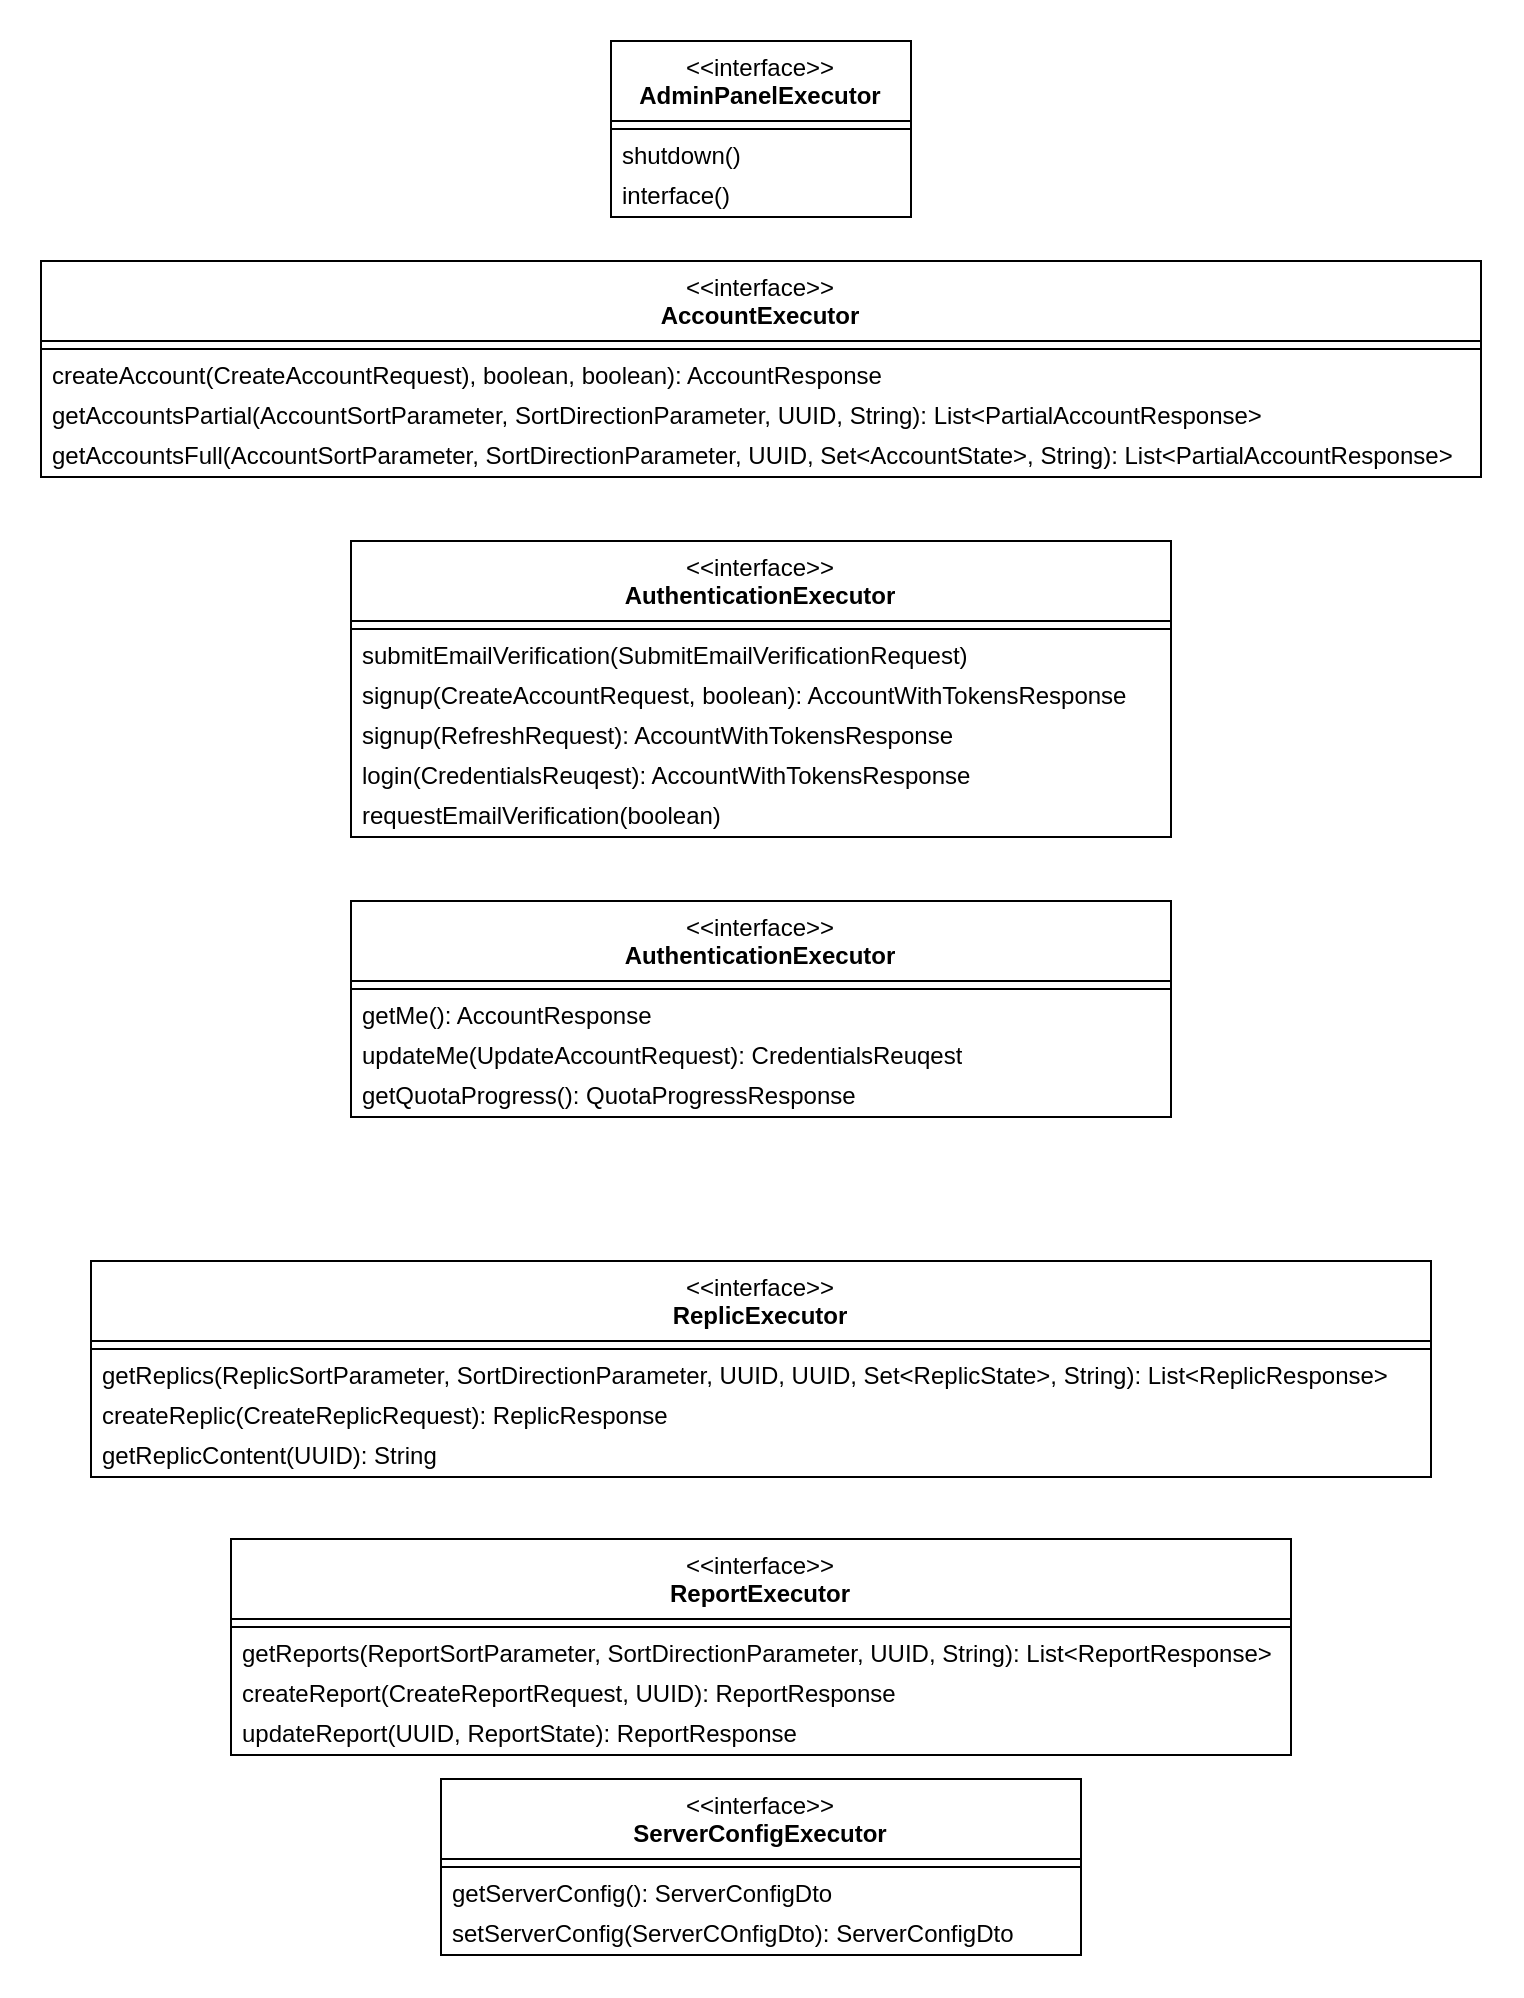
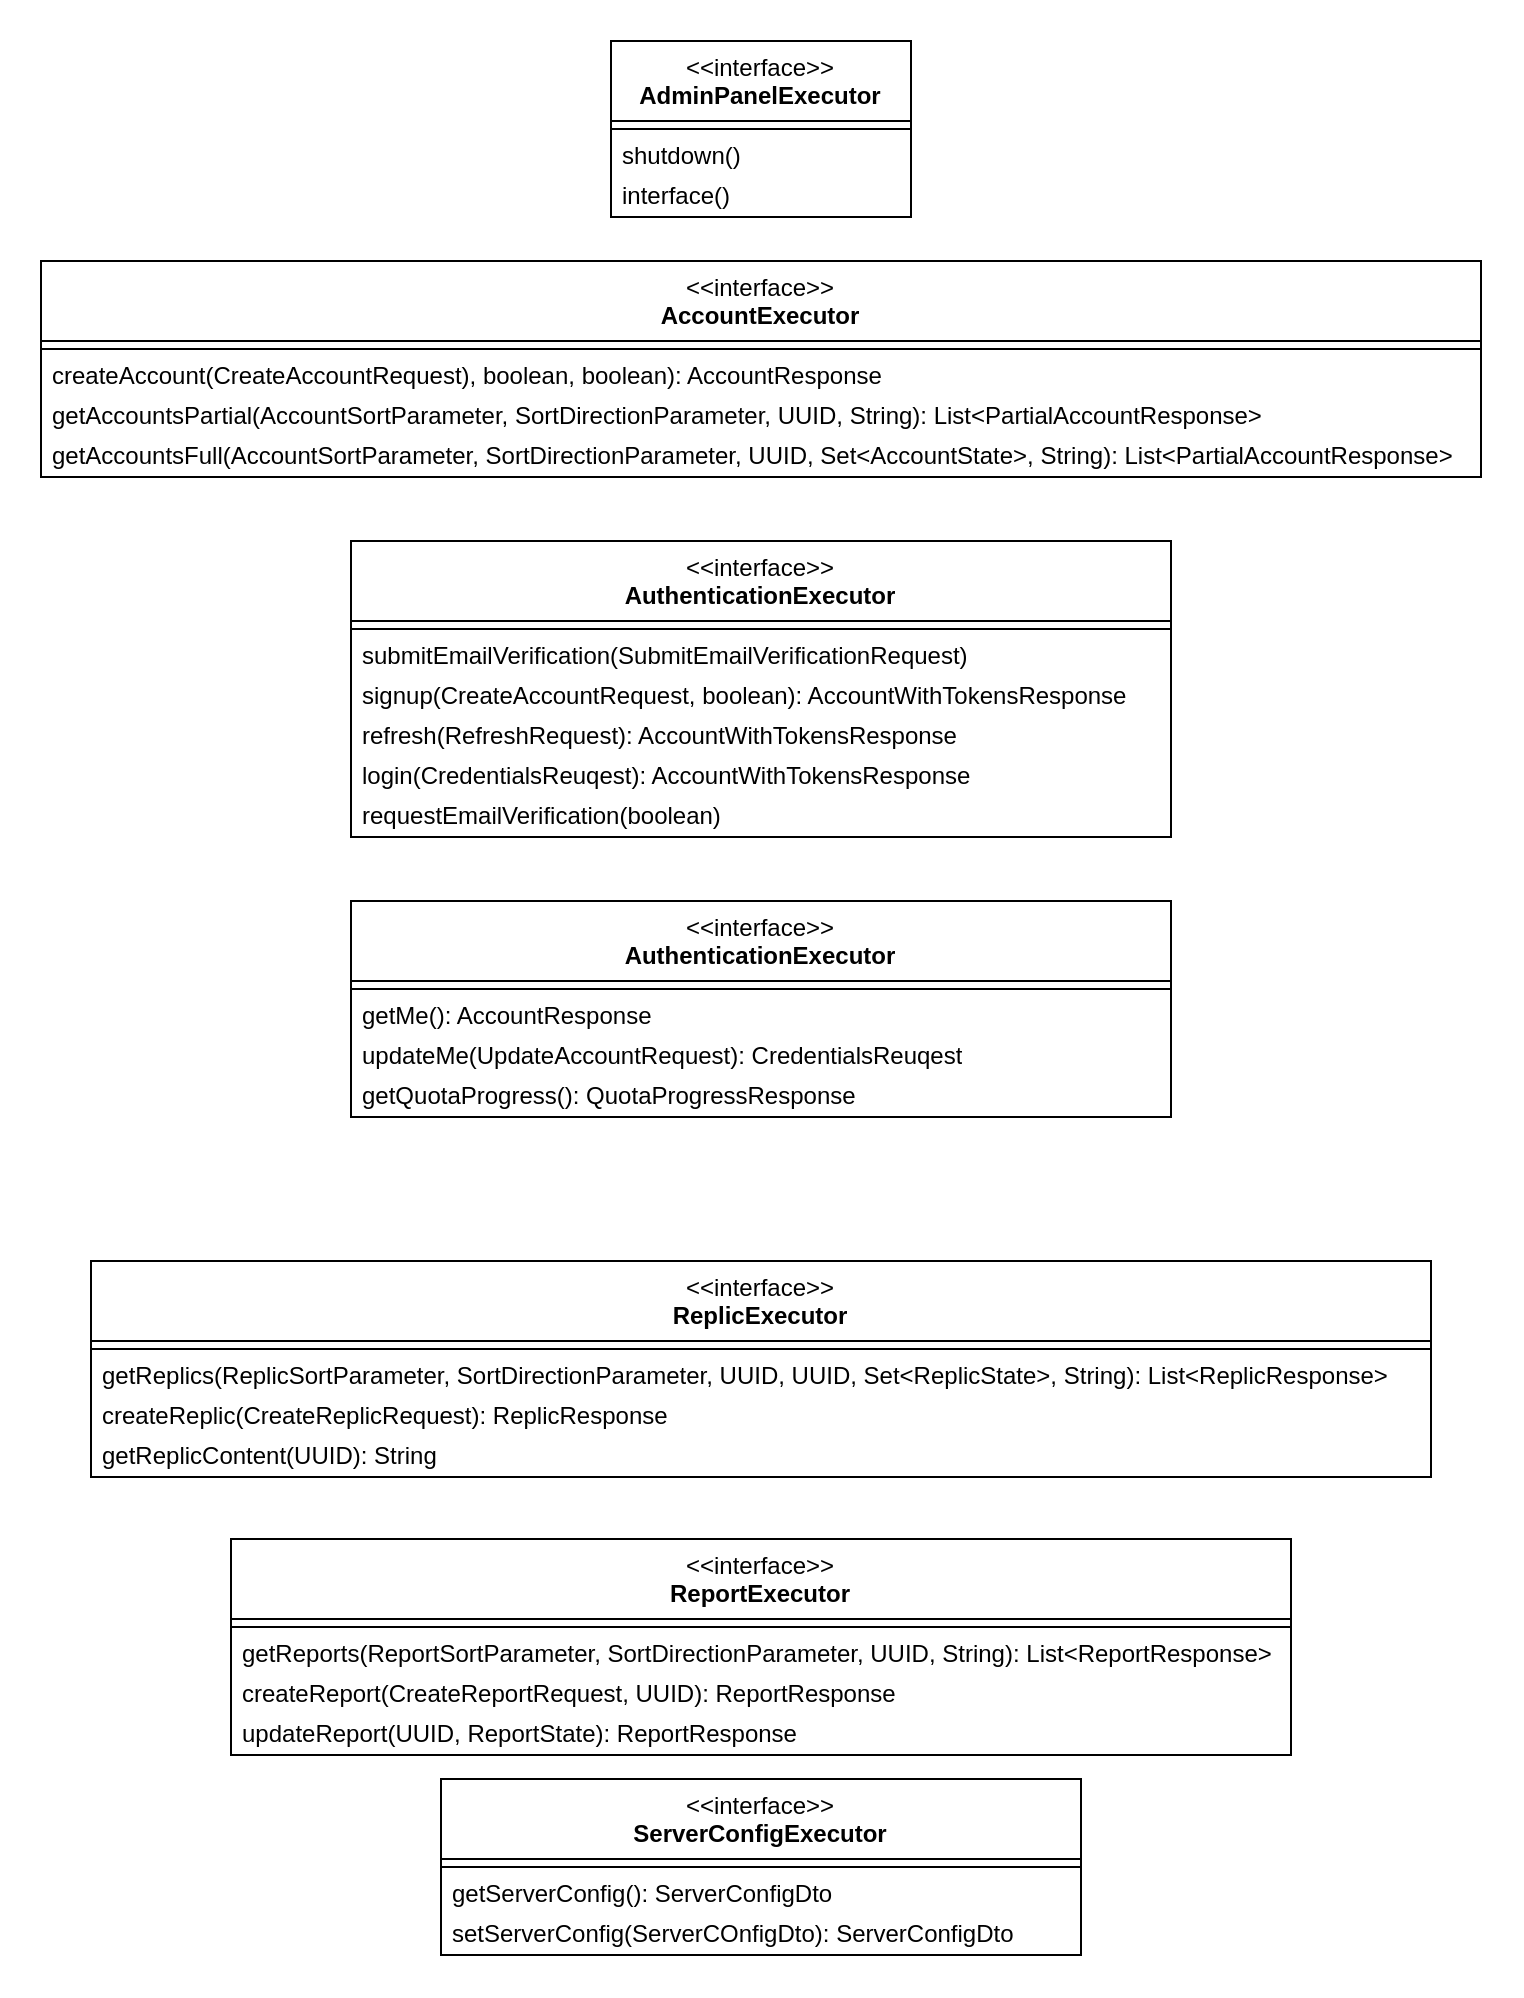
node "signup(RefreshRequest): AccountWithTokensResponse": label "signup(RefreshRequest): AccountWithTokensResponse" -> "refresh(RefreshRequest): AccountWithTokensResponse"
